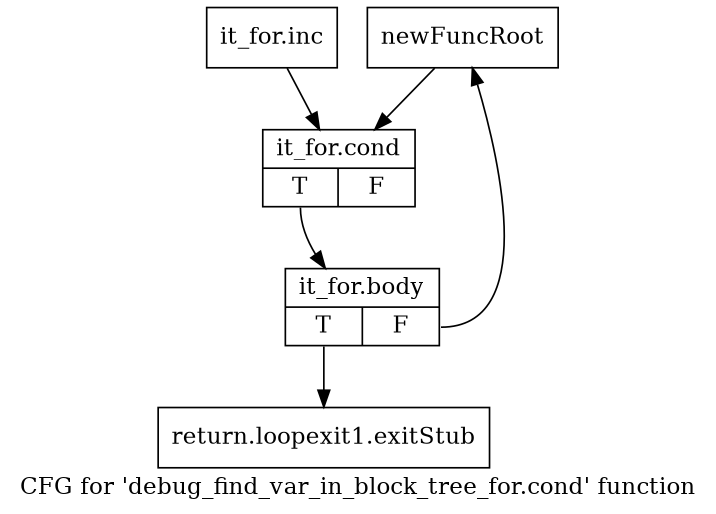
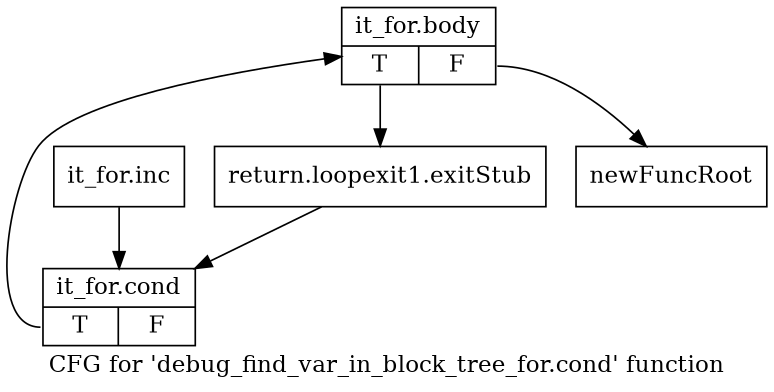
edge "newFuncRoot" -> "it_for.cond": now "return.loopexit1.exitStub" -> "it_for.cond"
